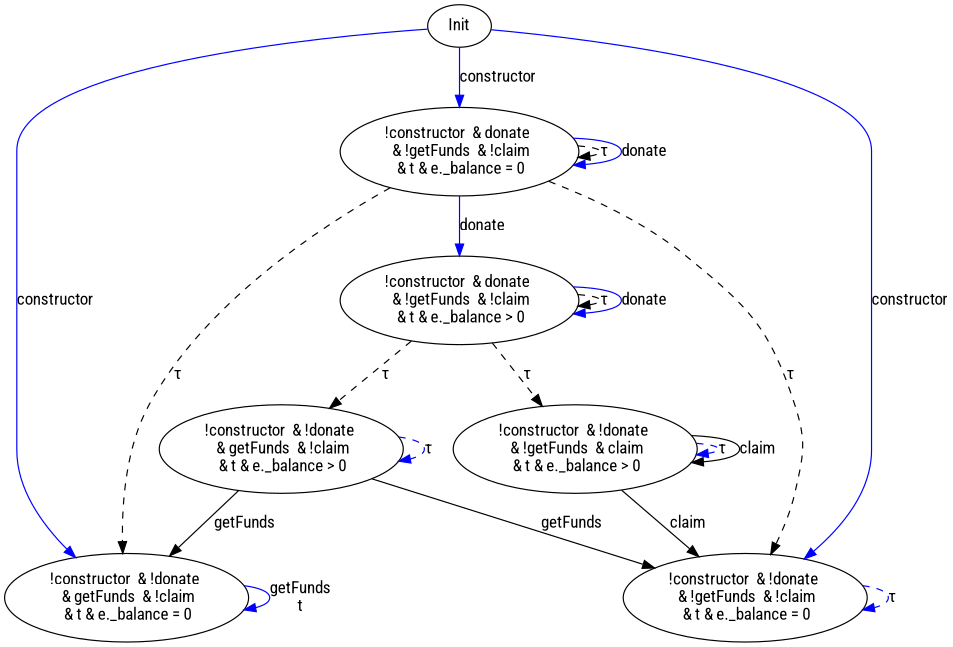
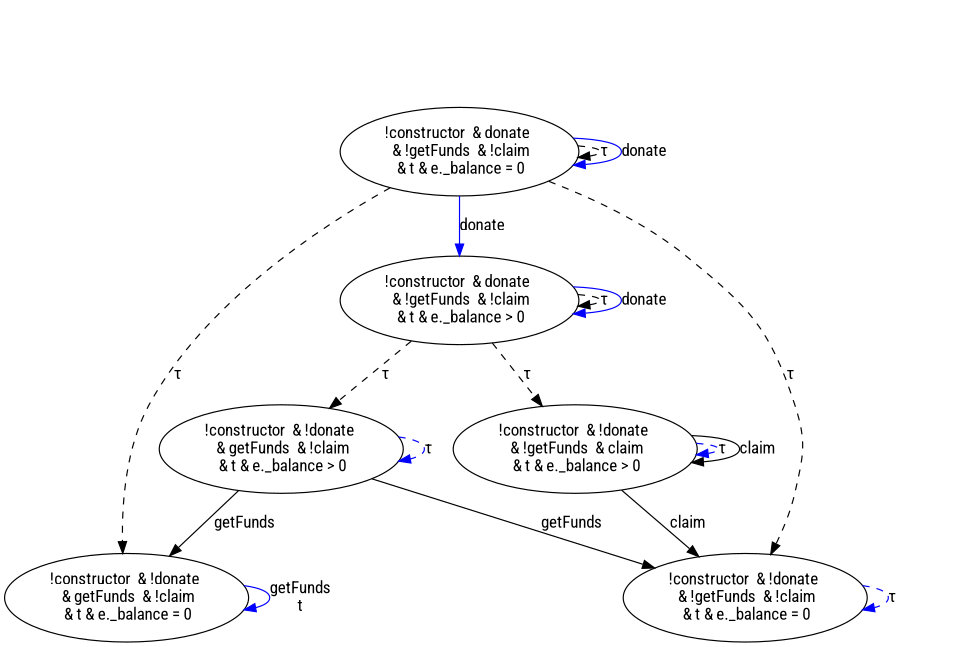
node "Init": removed
